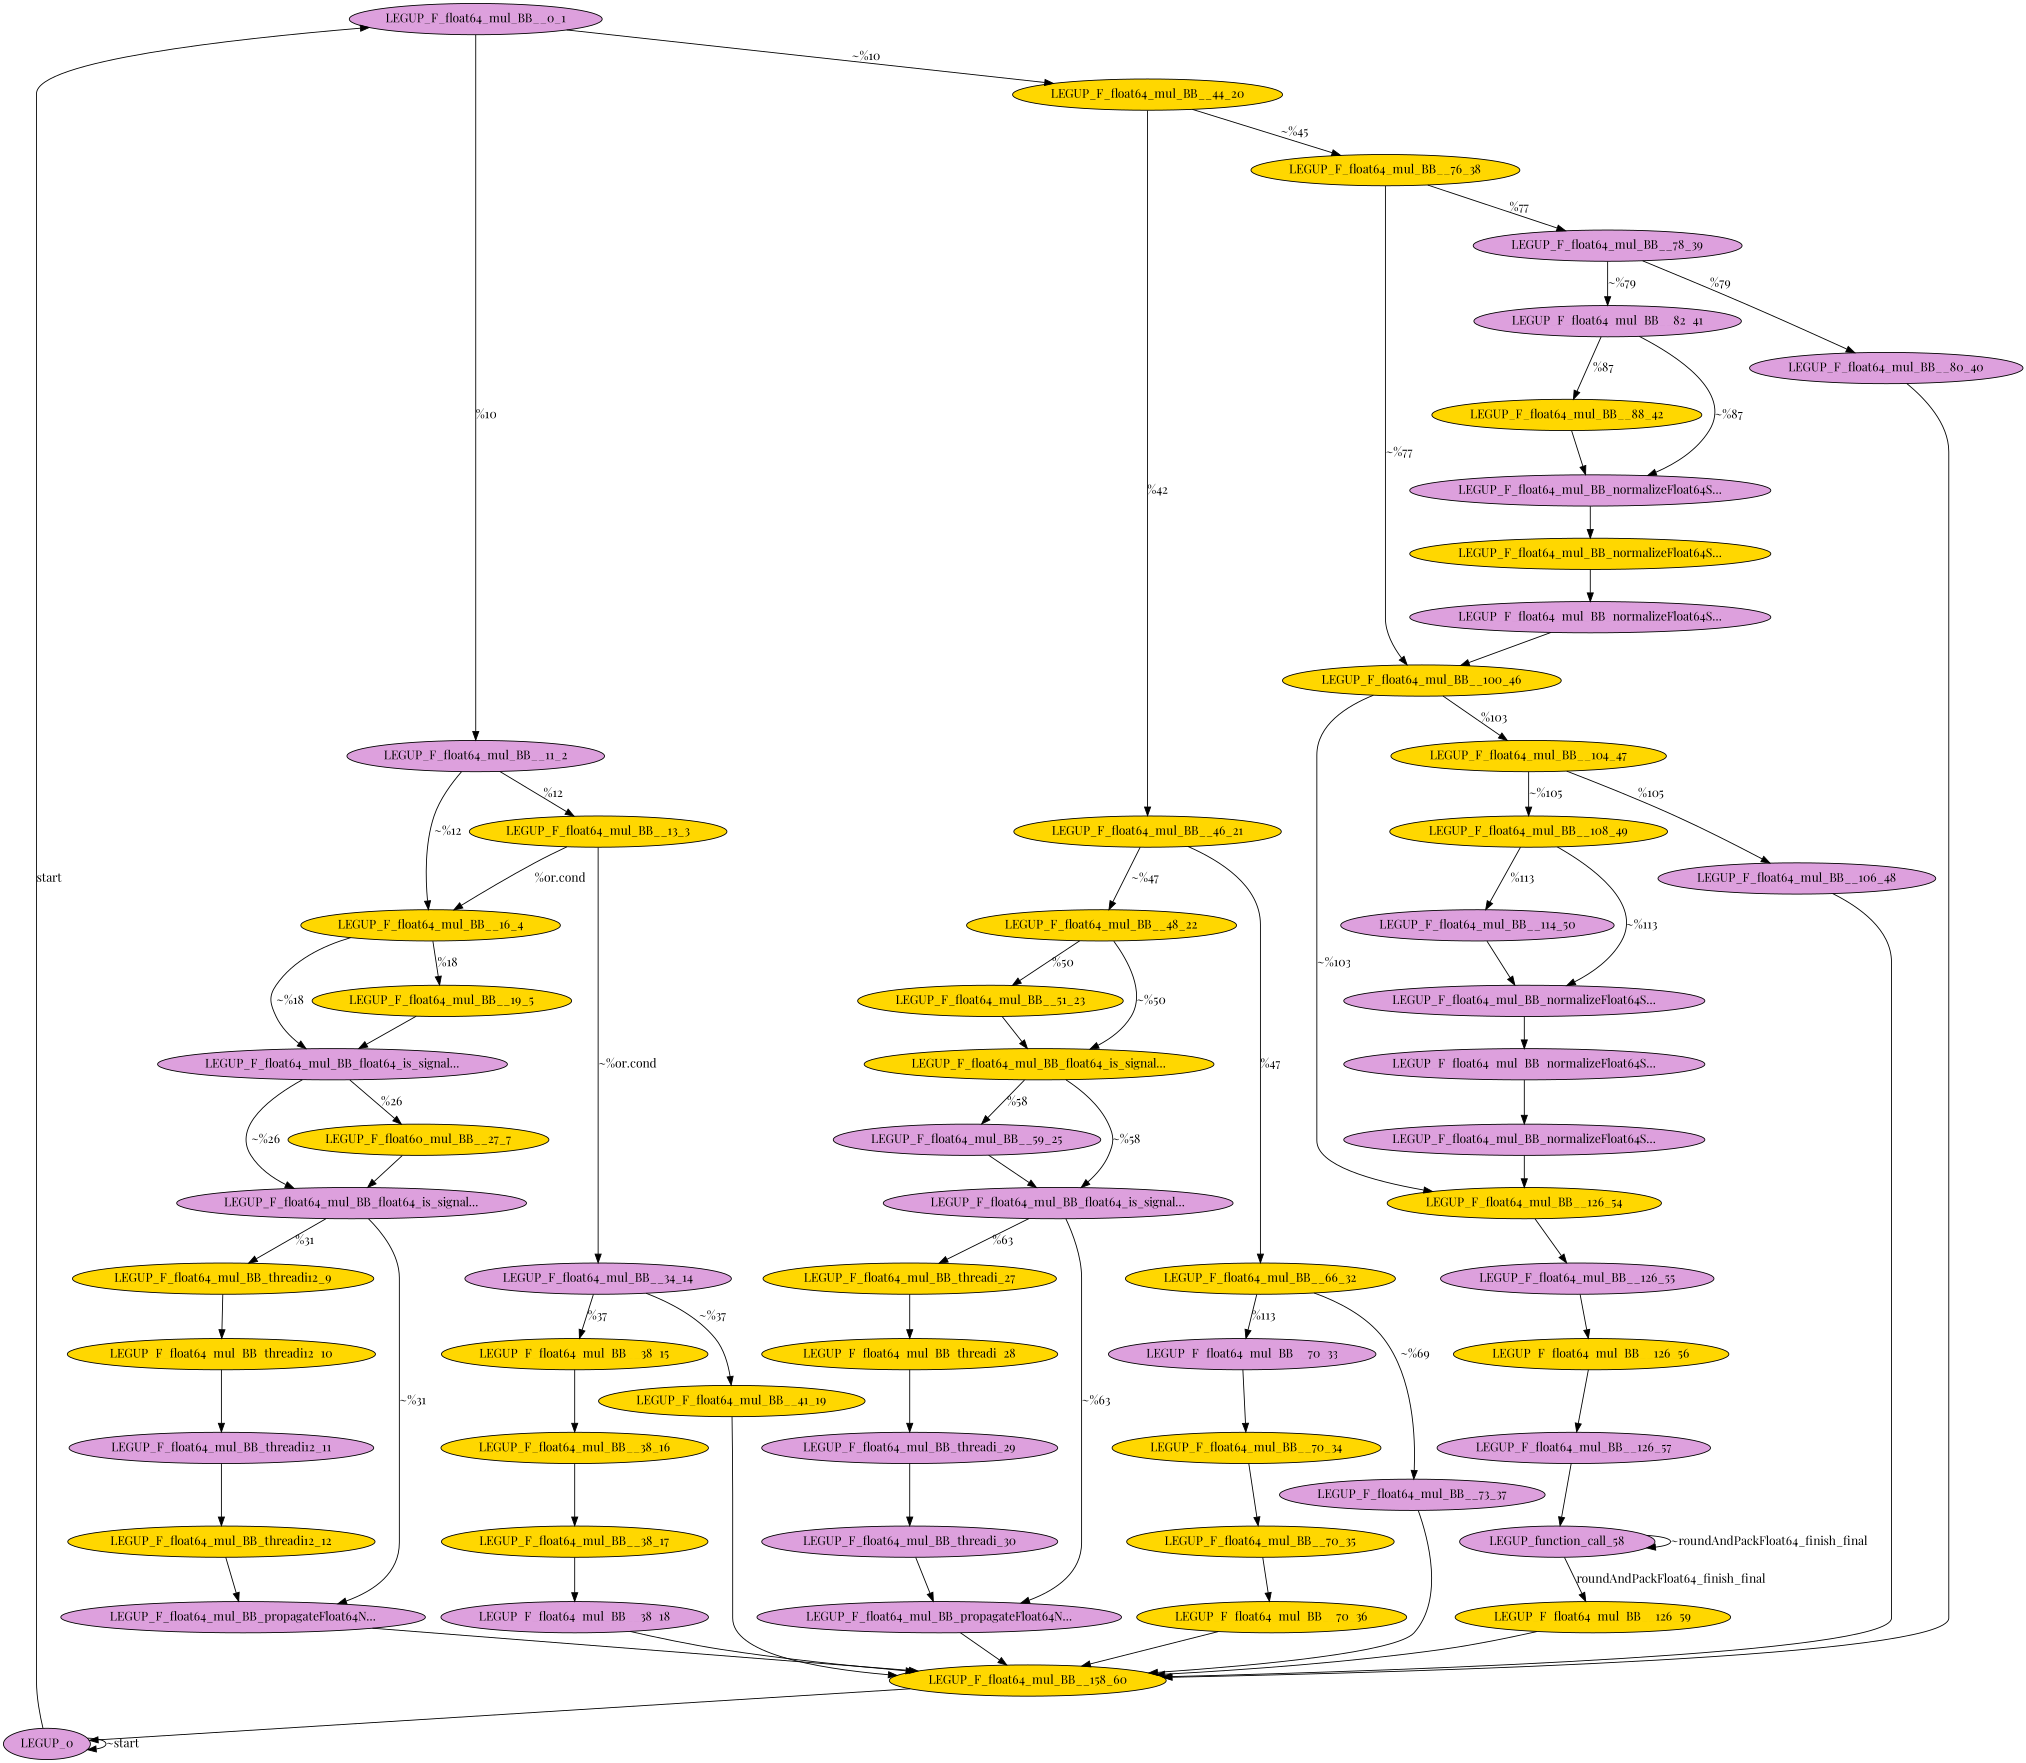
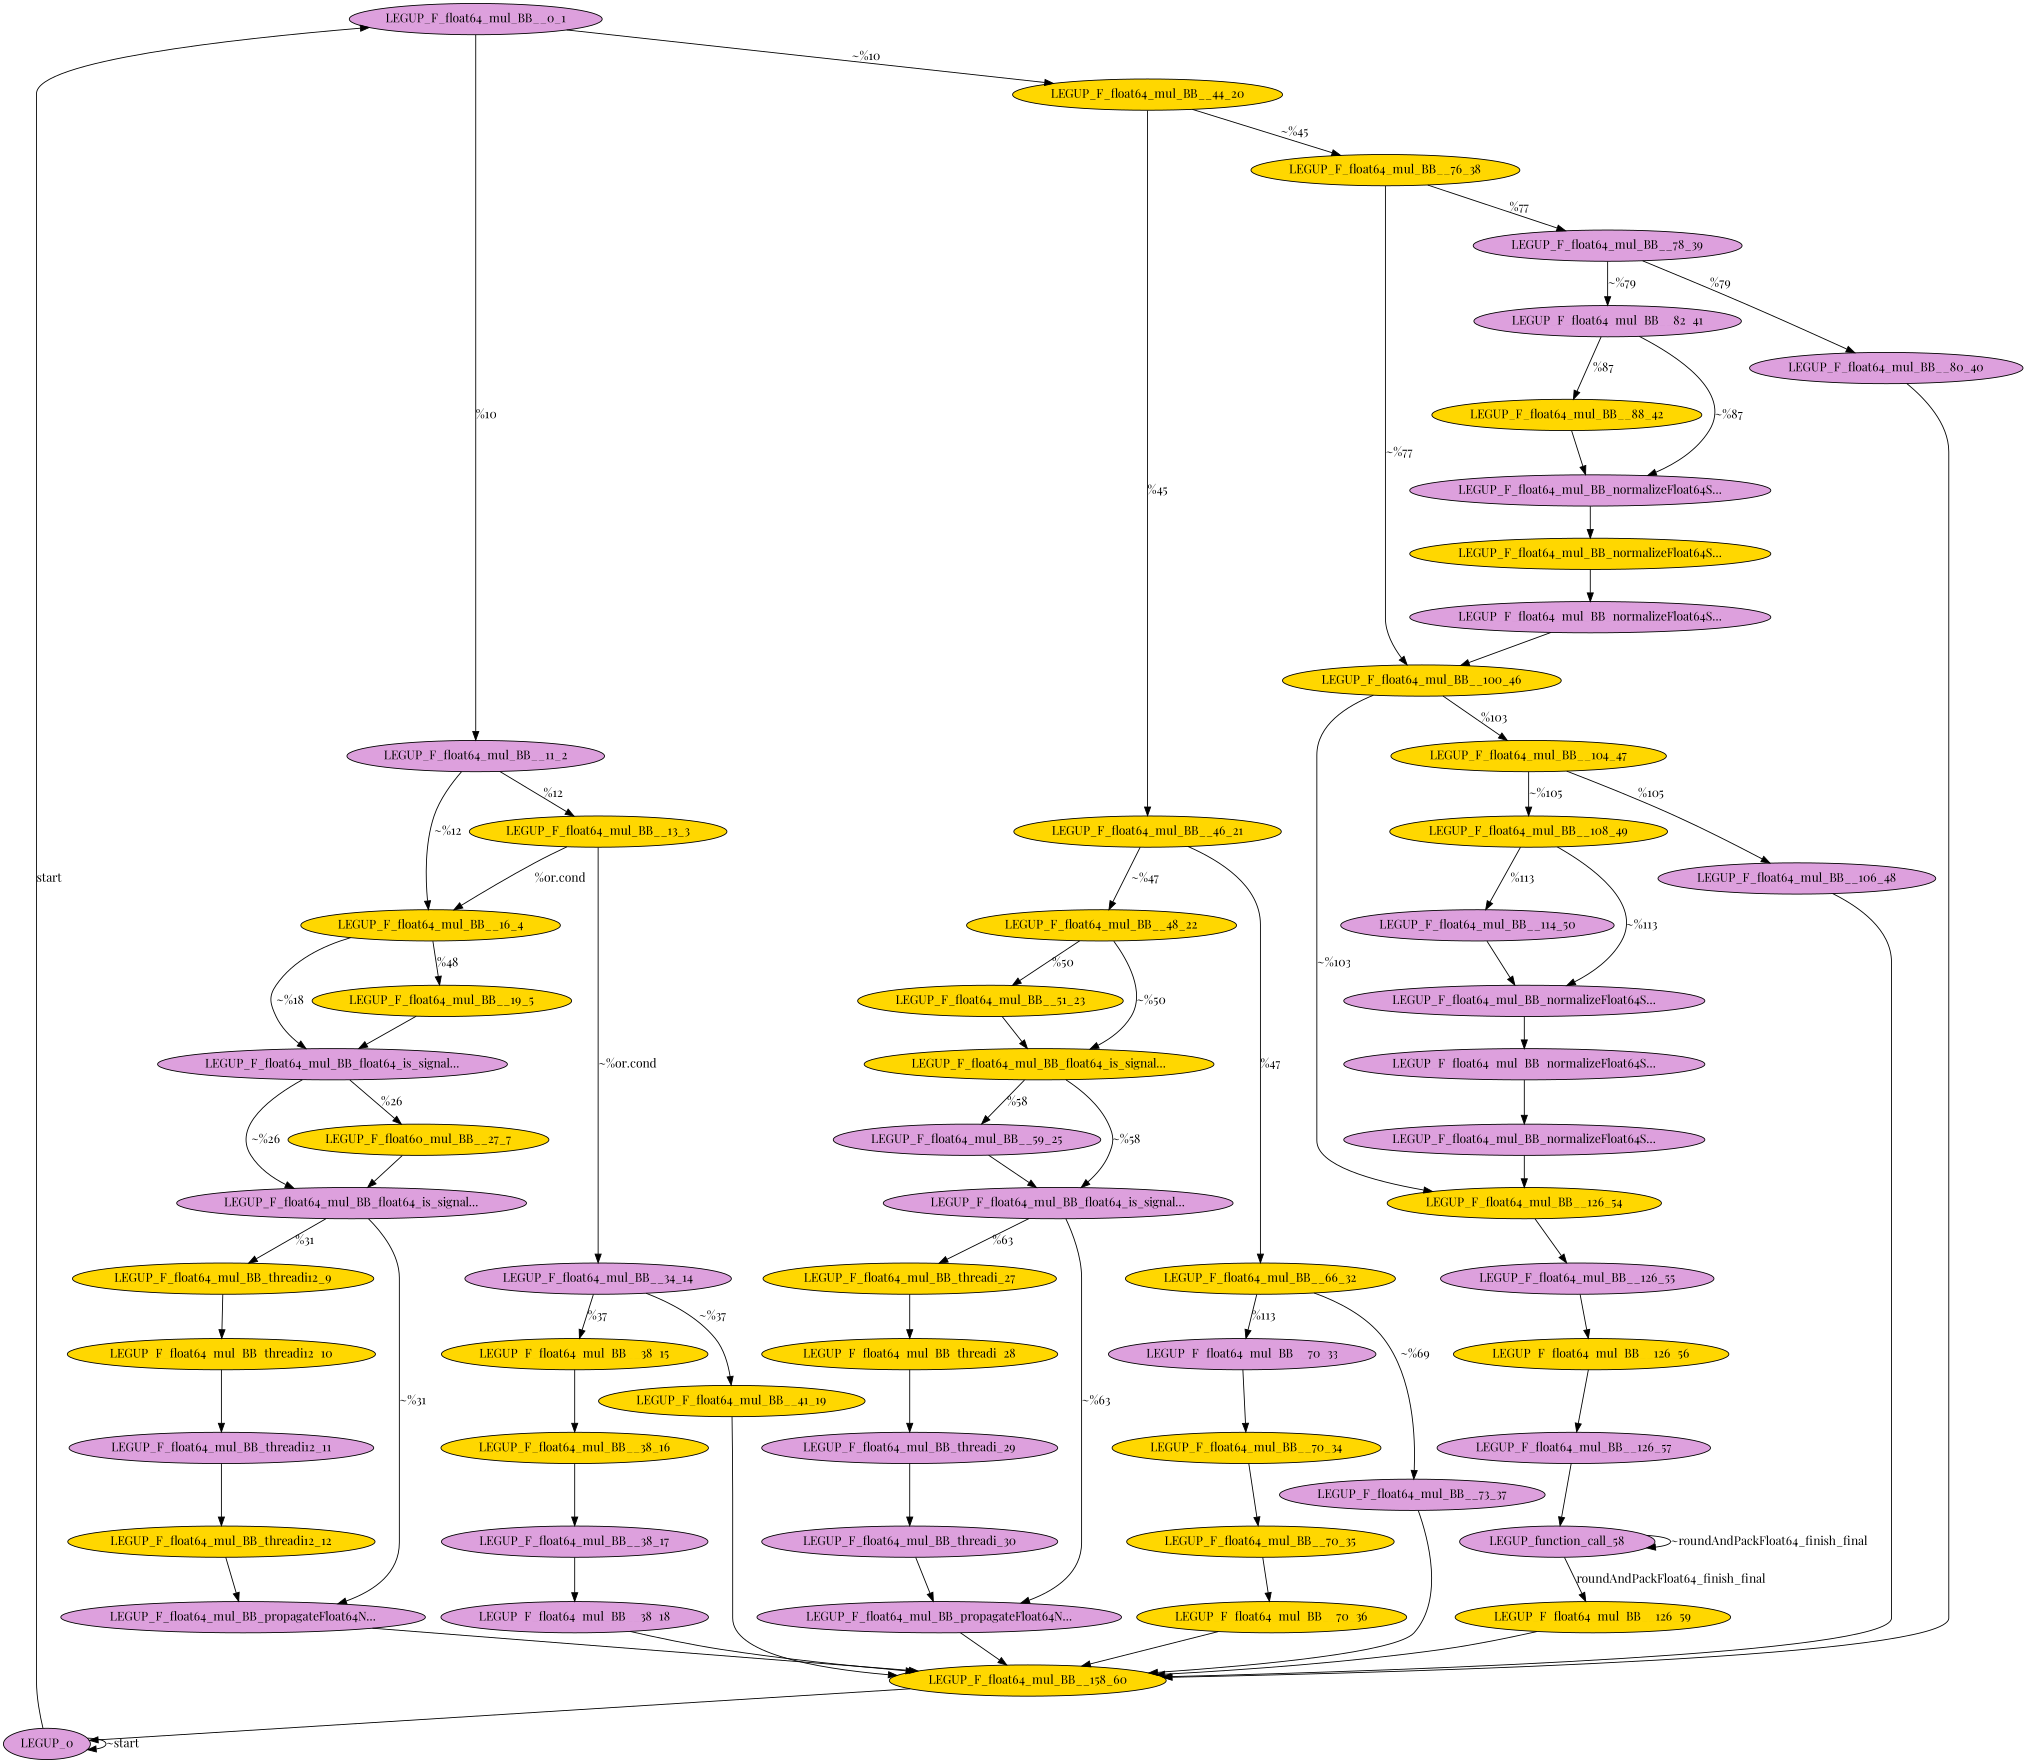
edge "LEGUP_F_float64_mul_BB__44_20" -> "LEGUP_F_float64_mul_BB__46_21": label "%42" -> "%45"
edge "LEGUP_F_float64_mul_BB__16_4" -> "LEGUP_F_float64_mul_BB__19_5": label "%18" -> "%48"
node "LEGUP_F_float64_mul_BB__38_17": fillcolor gold -> plum
